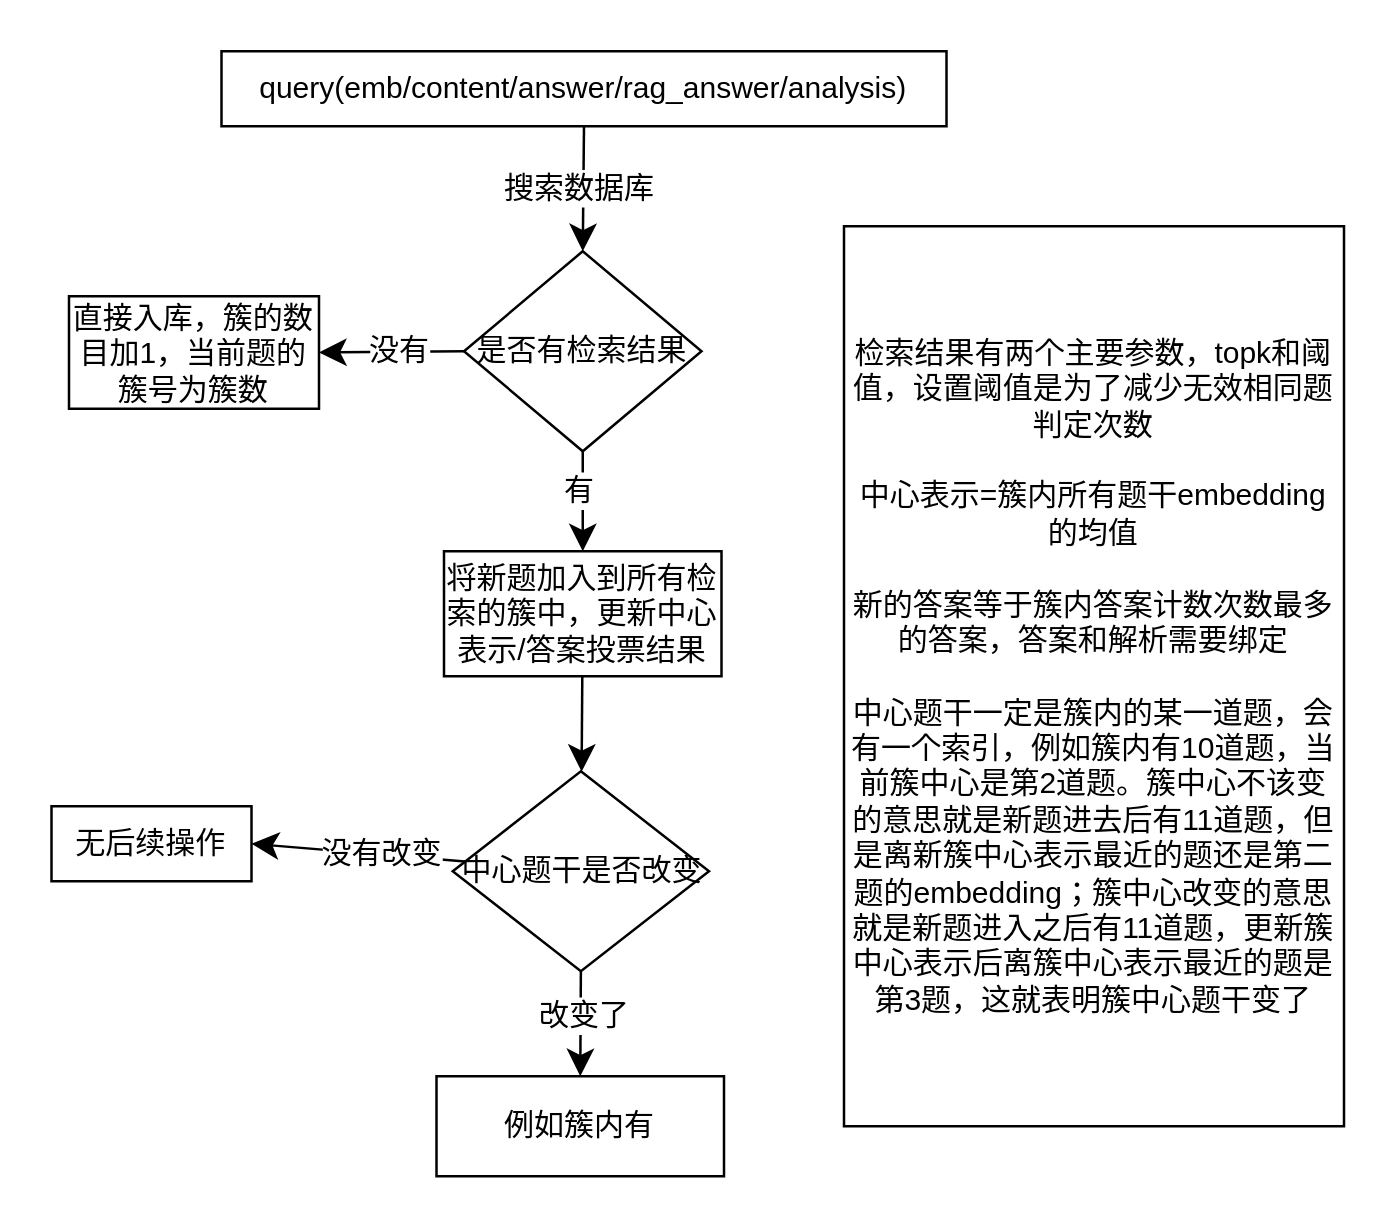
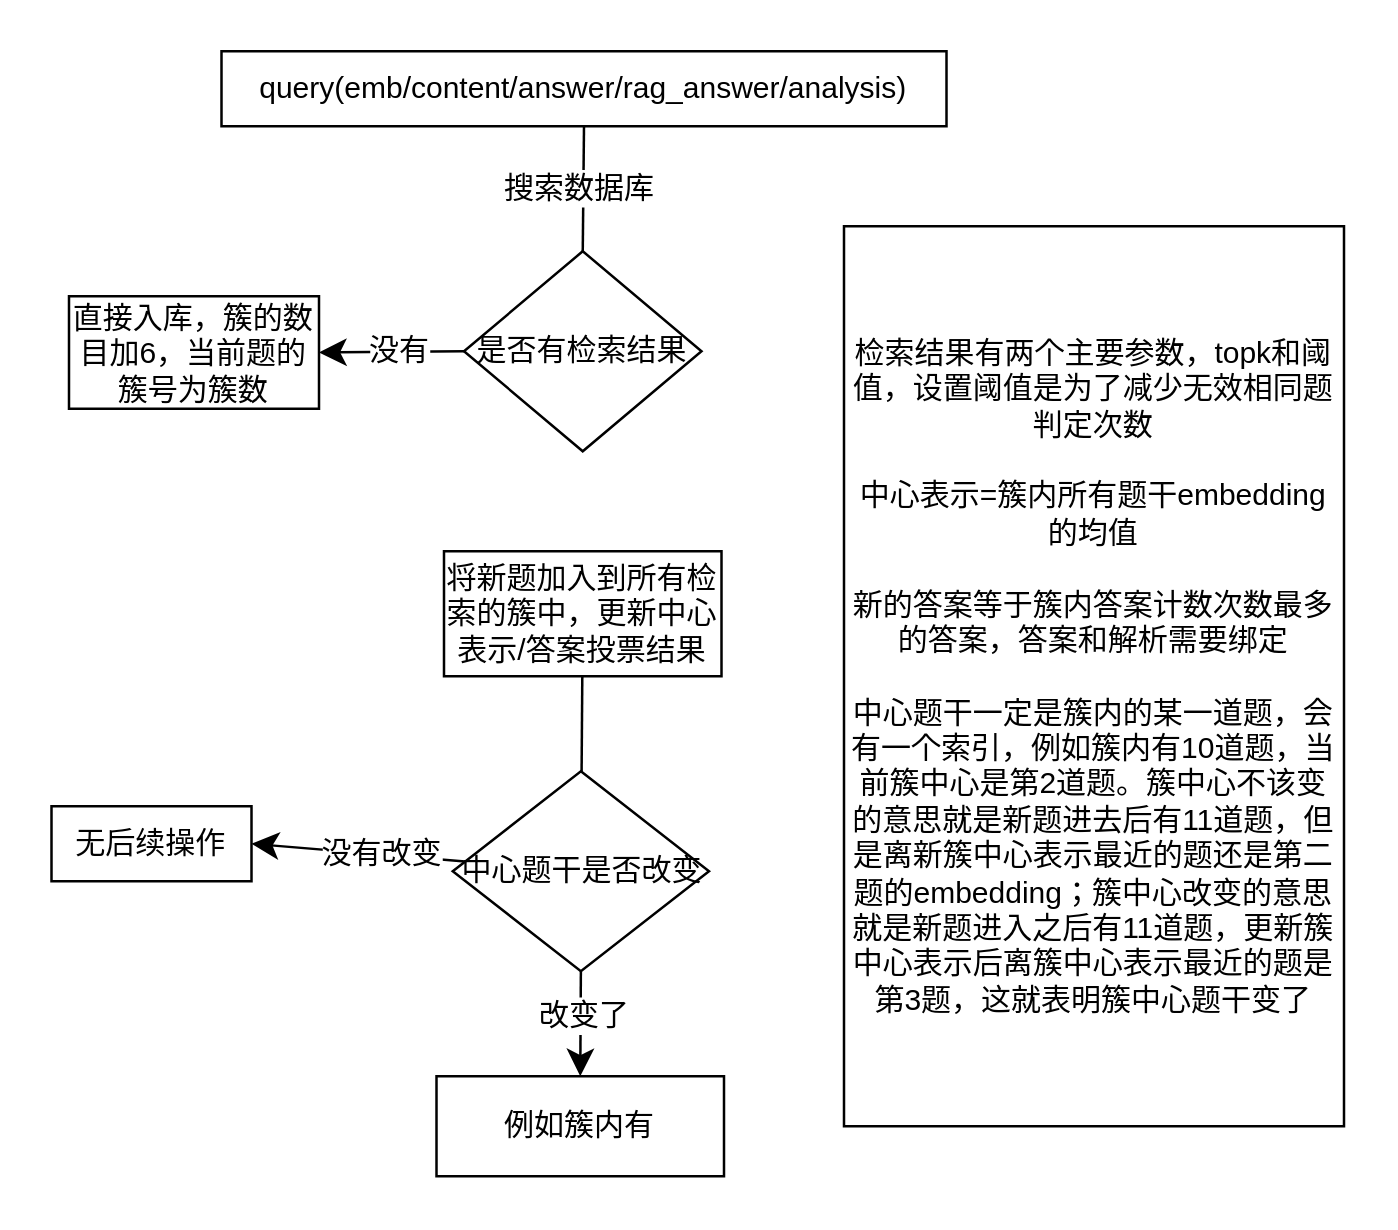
edge "query(emb/content/answer/rag_answer/analysis)" -> "是否有检索结果": arrowhead classic -> none
node "直接入库，簇的数目加1，当前题的簇号为簇数": label "直接入库，簇的数目加1，当前题的簇号为簇数" -> "直接入库，簇的数目加6，当前题的簇号为簇数"
edge "是否有检索结果" -> "将新题加入到所有检索的簇中，更新中心表示/答案投票结果": removed, label "有"
edge "将新题加入到所有检索的簇中，更新中心表示/答案投票结果" -> "中心题干是否改变": arrowhead classic -> none
